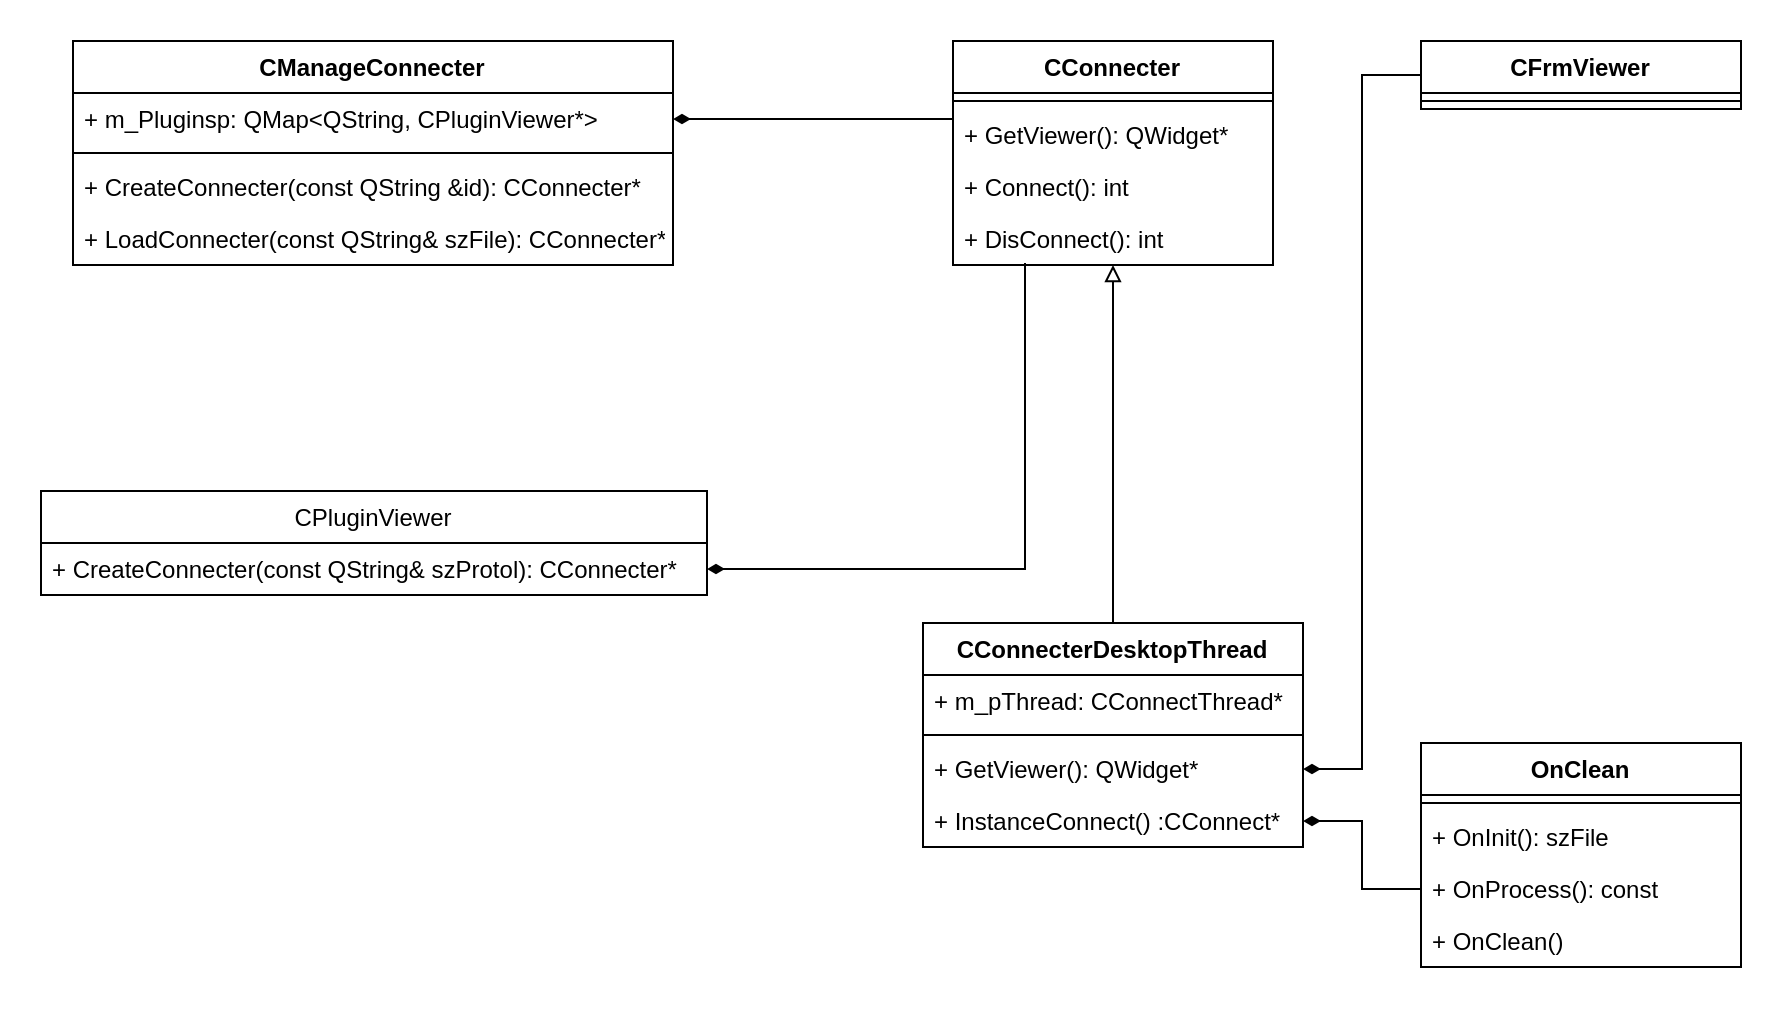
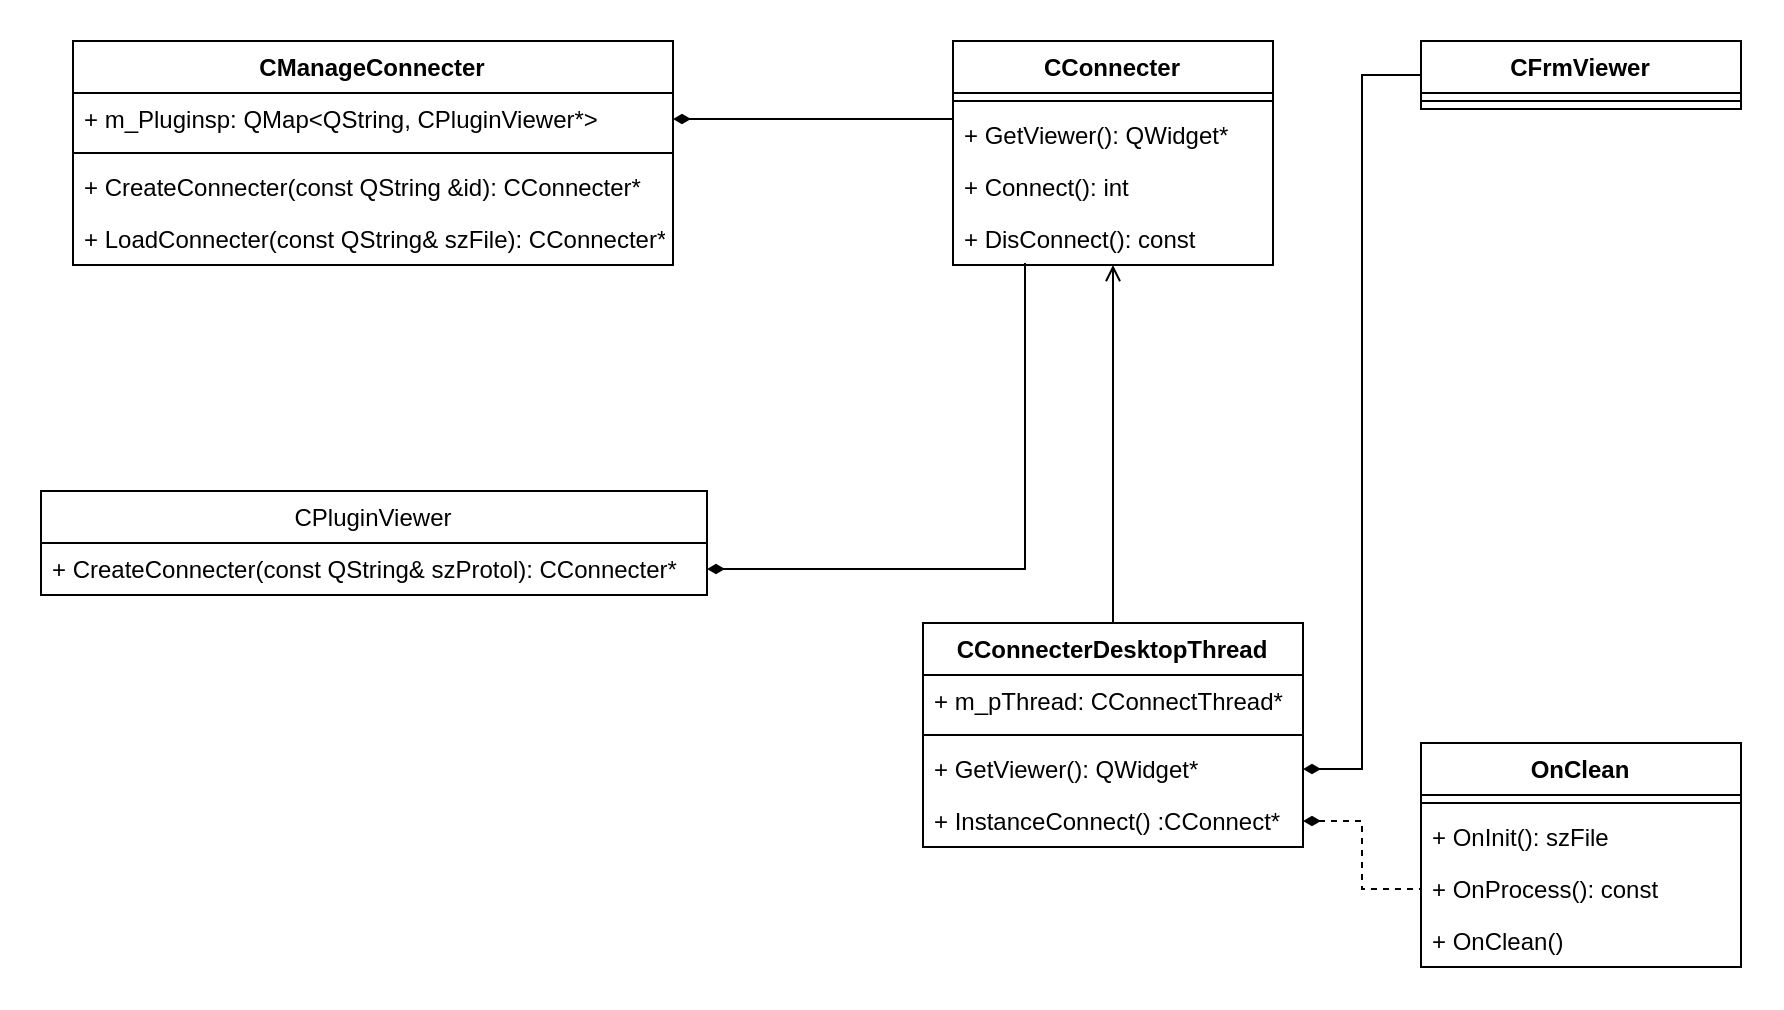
node "+ DisConnect(): int": label "+ DisConnect(): int" -> "+ DisConnect(): const"
edge "CConnecterDesktopThread" -> "CConnecter": arrowhead block -> open
edge "+ OnProcess(): const" -> "+ InstanceConnect() :CConnect*": style solid -> dashed
